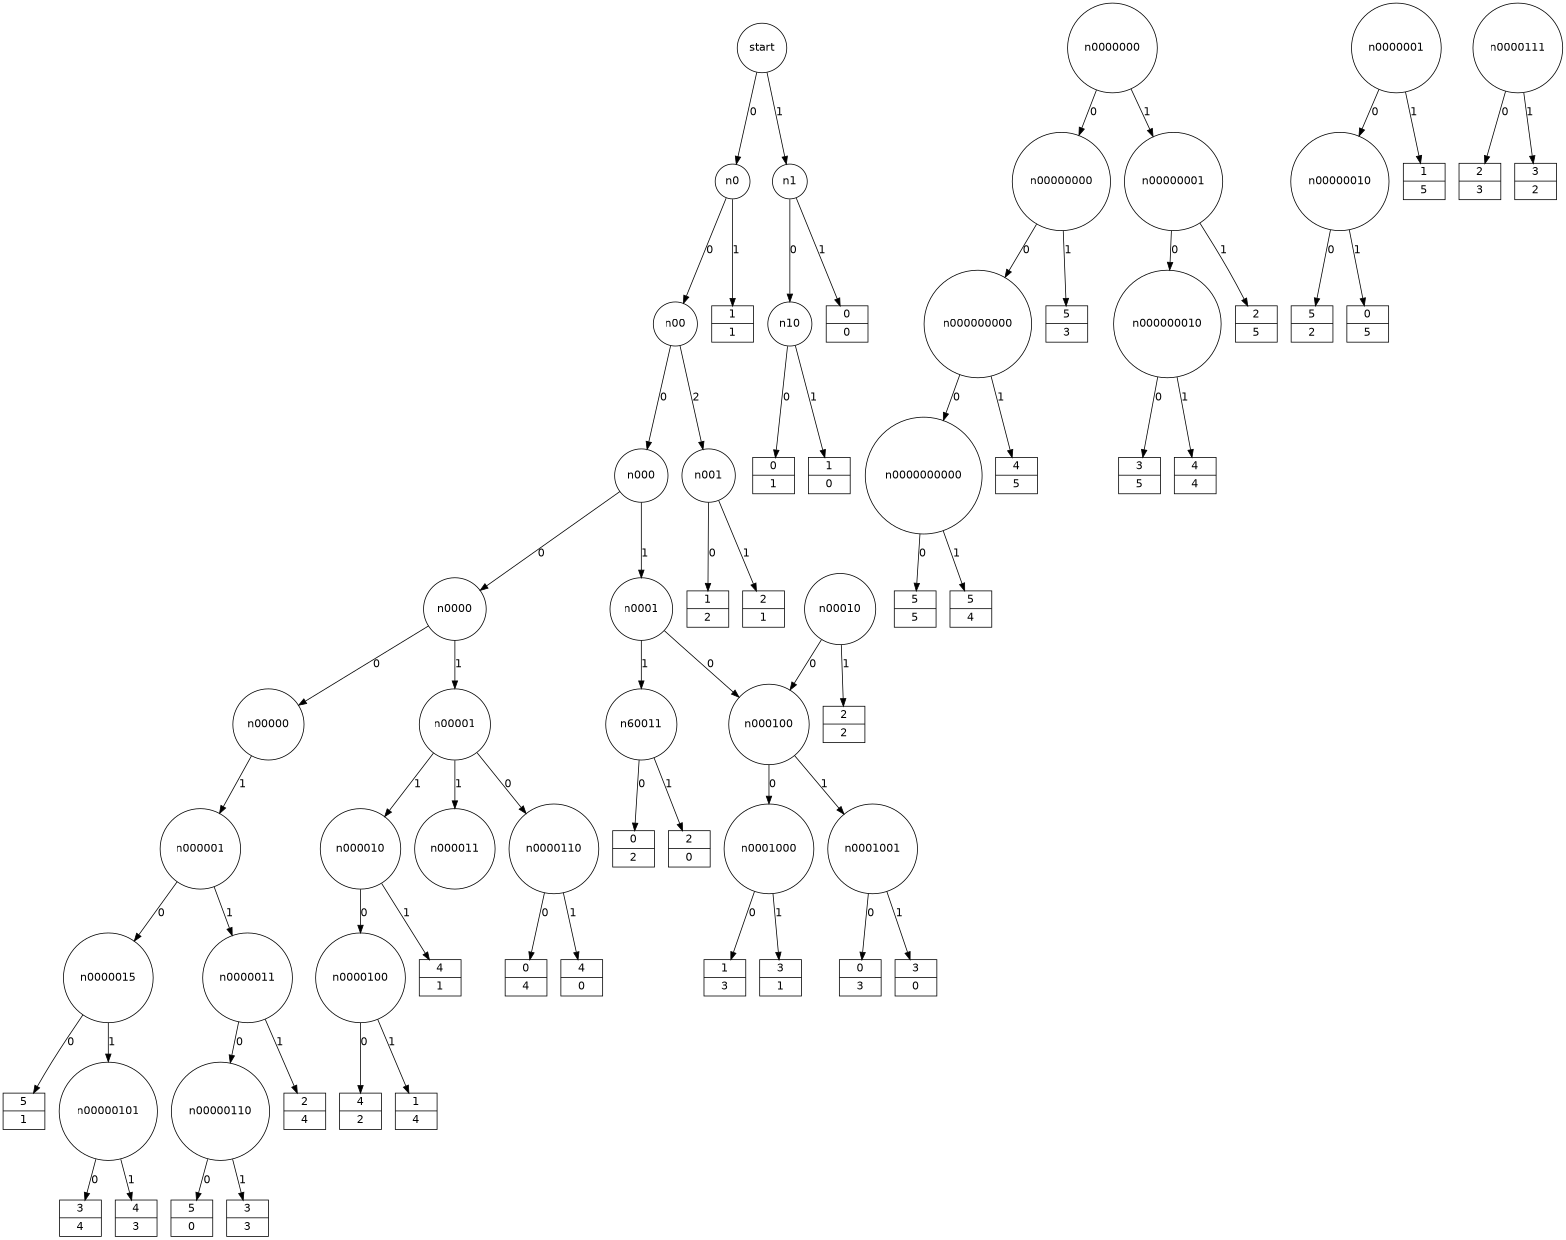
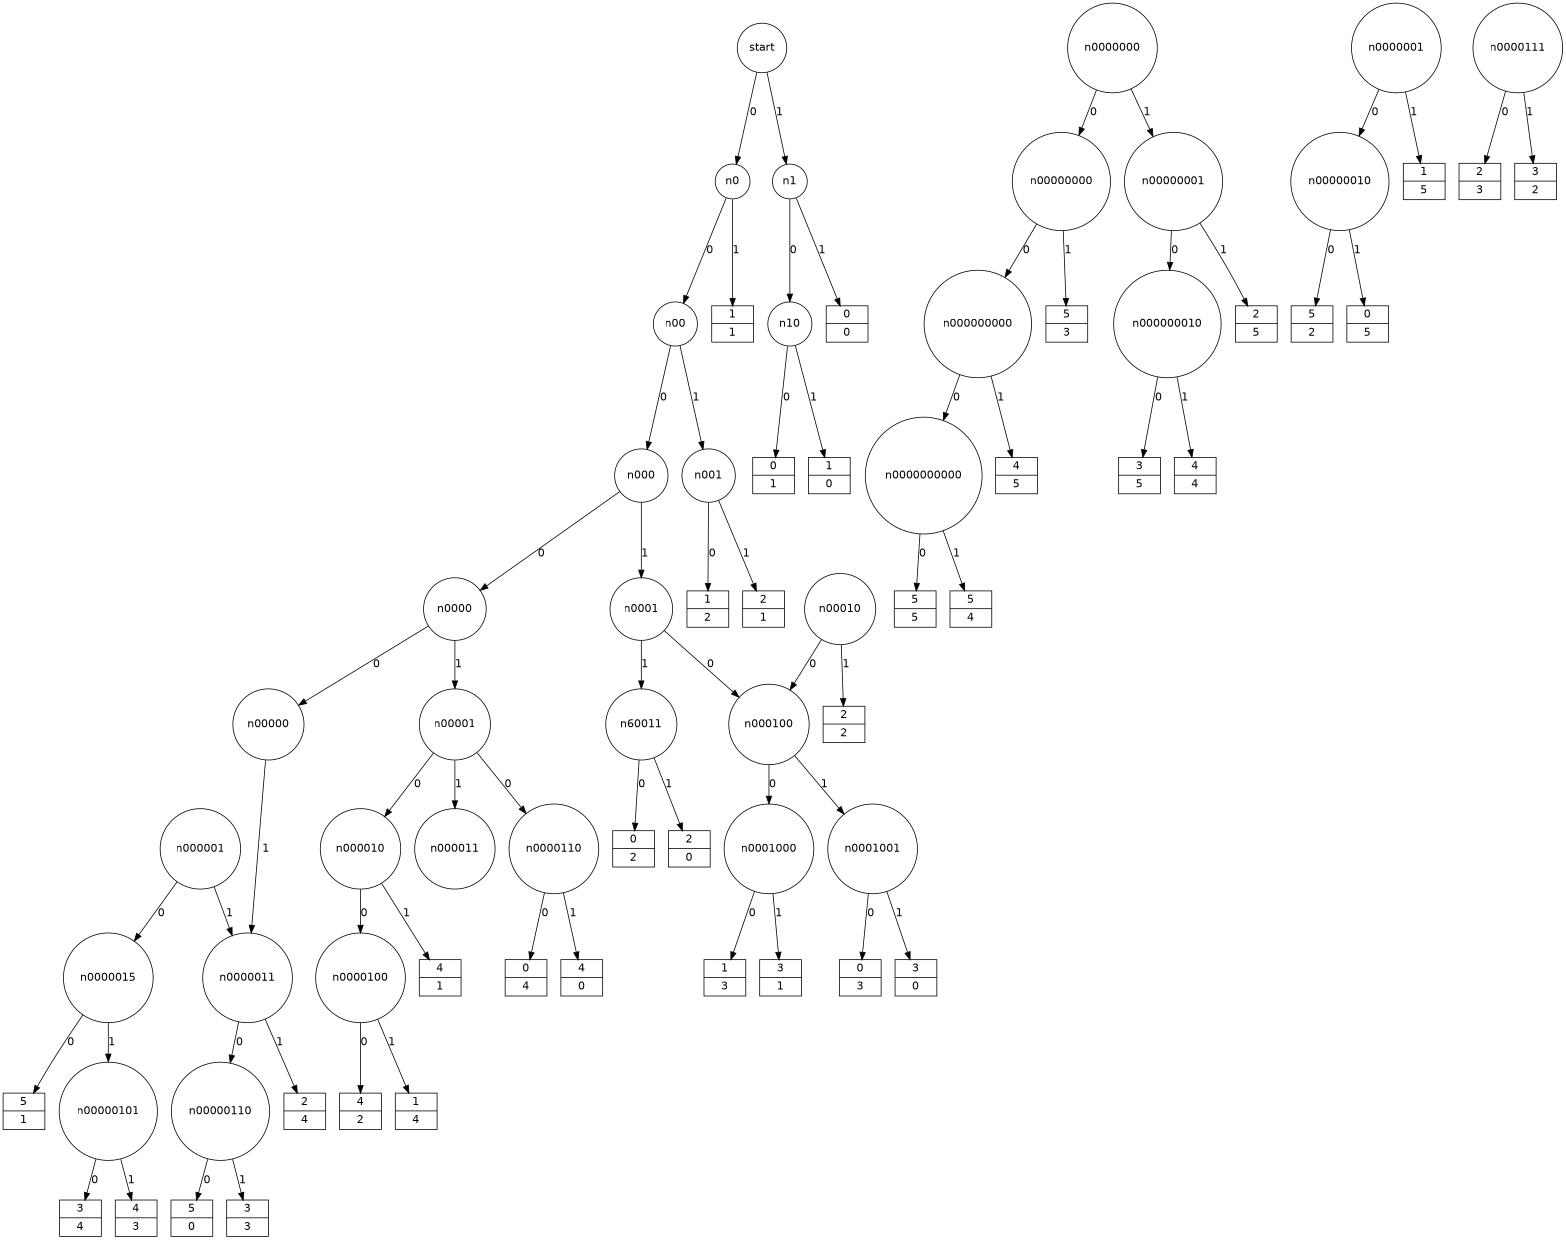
edge "n00" -> "n001": label "2" -> "1"
edge "n00000" -> "n000001": now "n00000" -> "n0000011"
edge "n00001" -> "n000010": label "1" -> "0"
